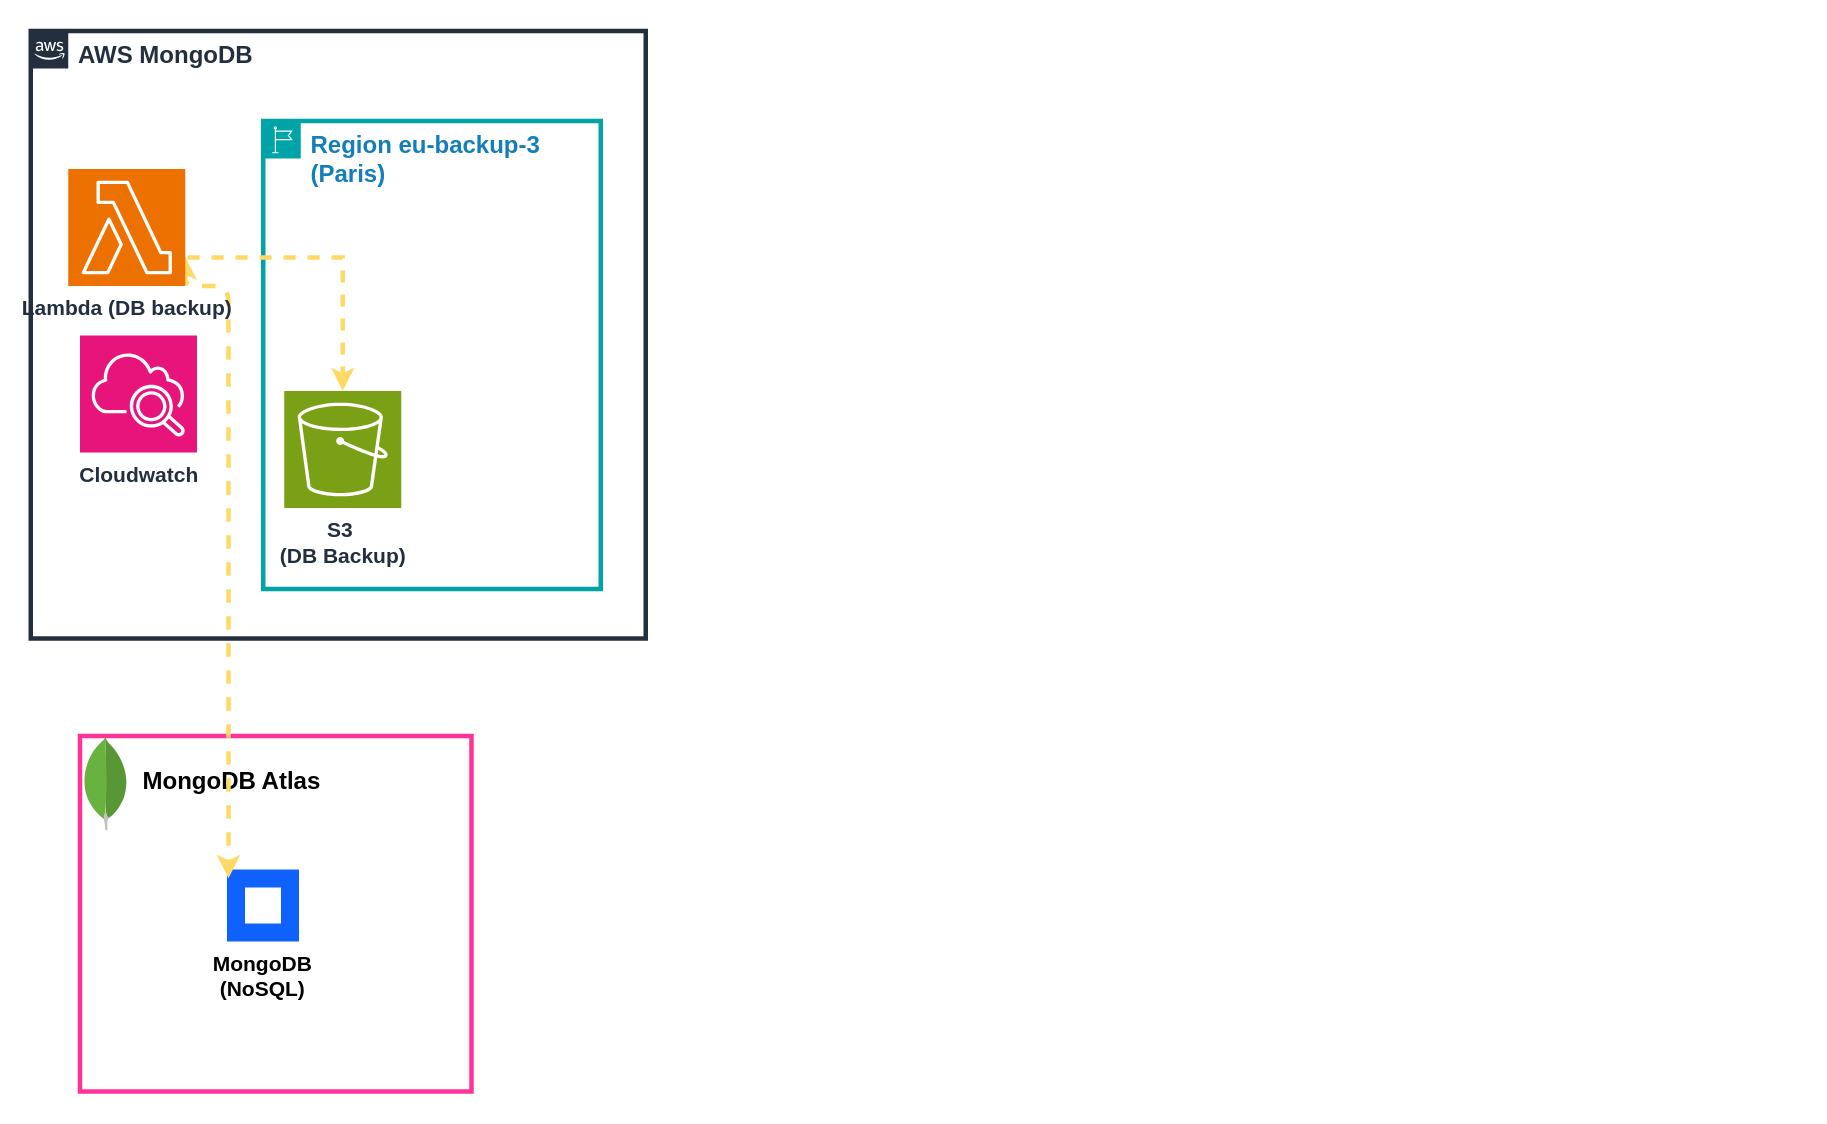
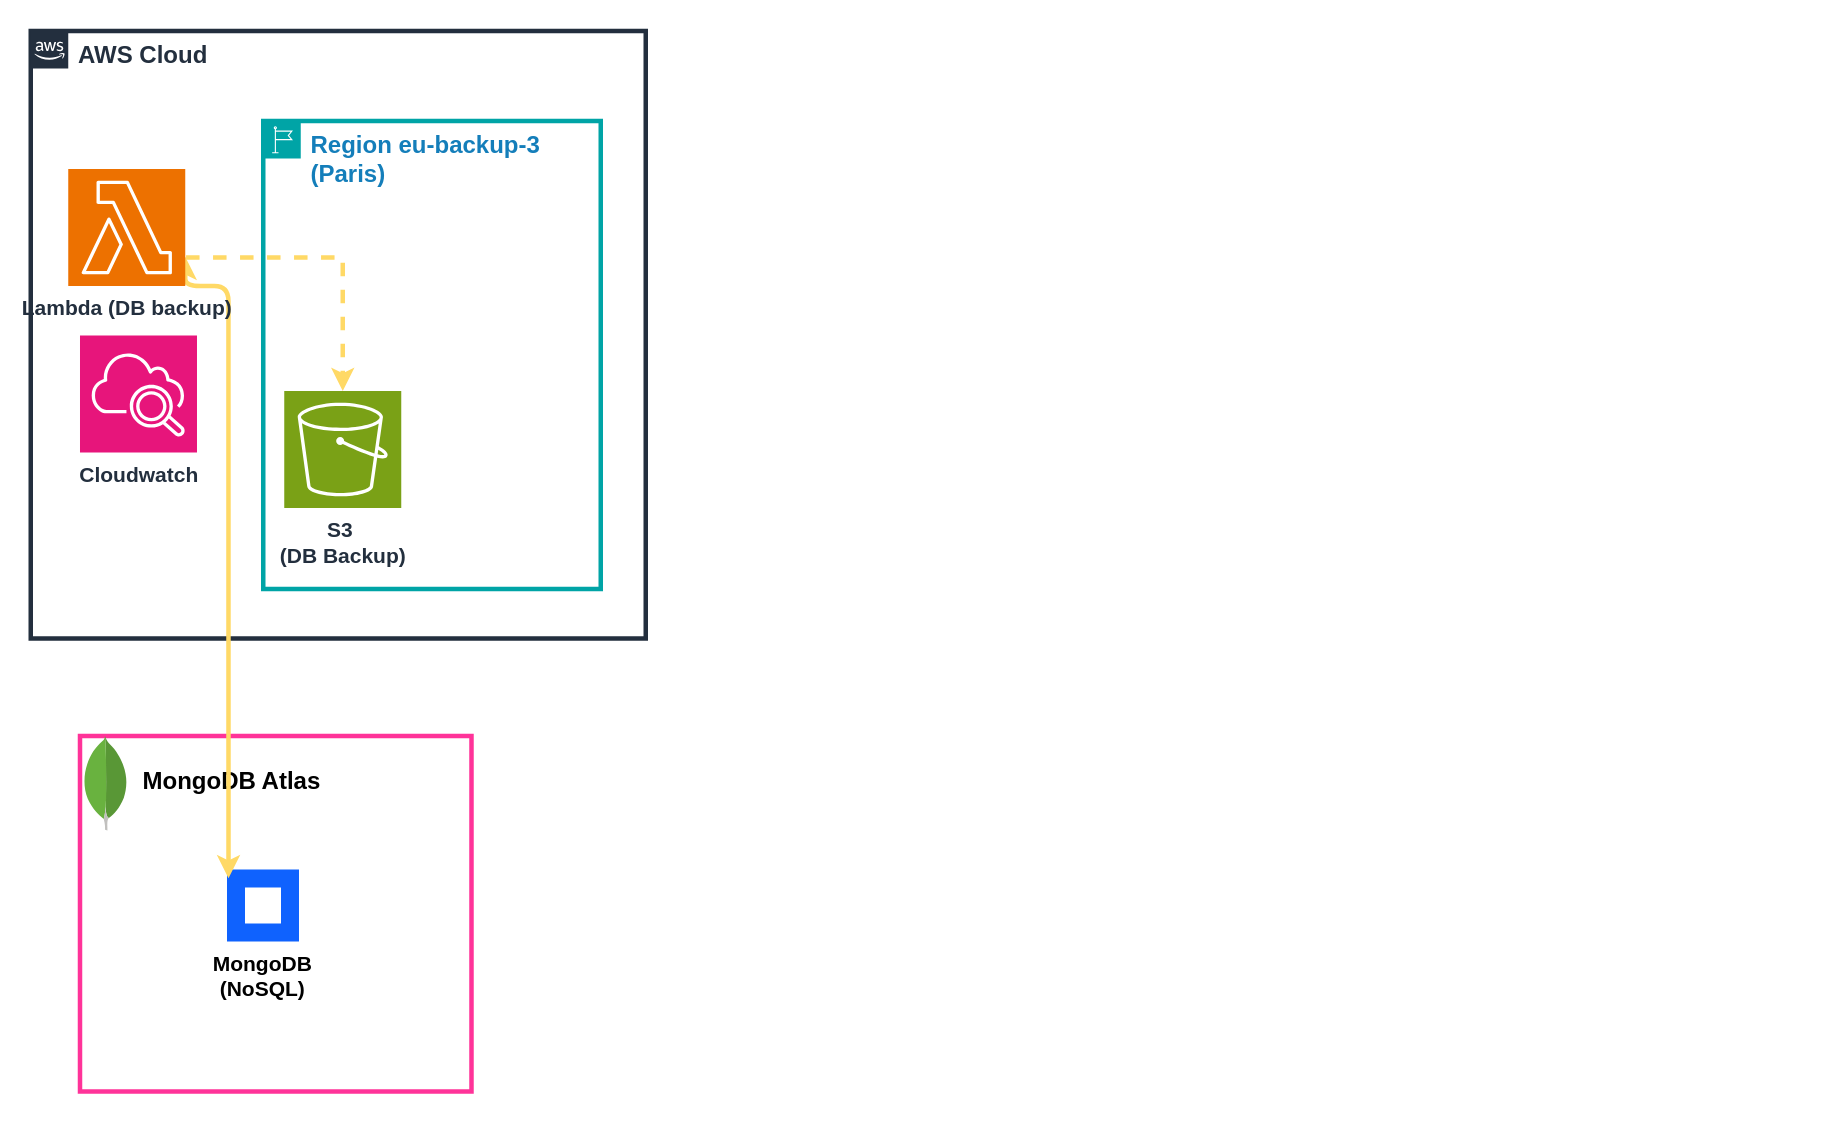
node "AWS MongoDB": label "AWS MongoDB" -> "AWS Cloud"
edge "Lambda (DB backup)" -> "S3 (DB Backup)": style solid -> dashed
edge "Lambda (DB backup)" -- "MongoDB (NoSQL)": style dashed -> solid
